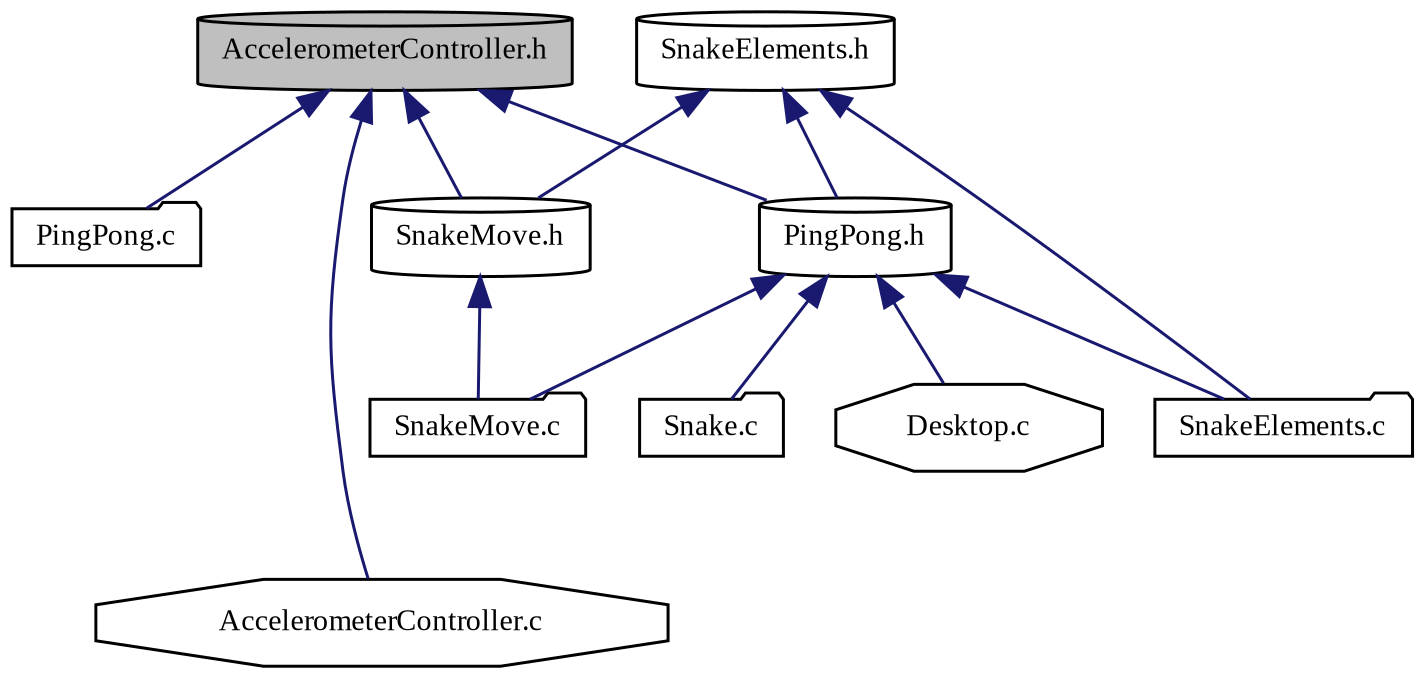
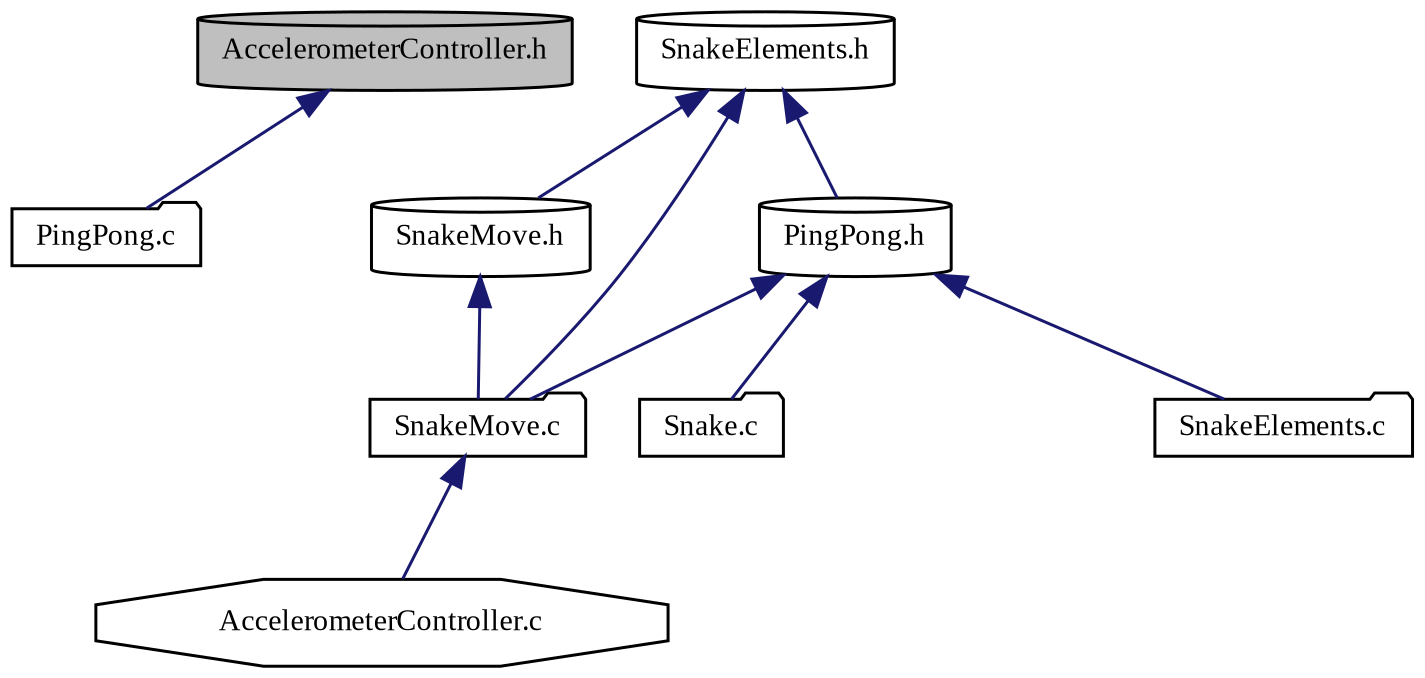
edge "PingPong.h" -> "AccelerometerController.h": removed
edge "SnakeMove.h" -> "AccelerometerController.h": removed
edge "SnakeElements.c" -> "SnakeElements.h": now "SnakeMove.c" -> "SnakeElements.h"
edge "AccelerometerController.c" -> "AccelerometerController.h": now "AccelerometerController.c" -> "SnakeMove.c"
node "Desktop.c": removed
